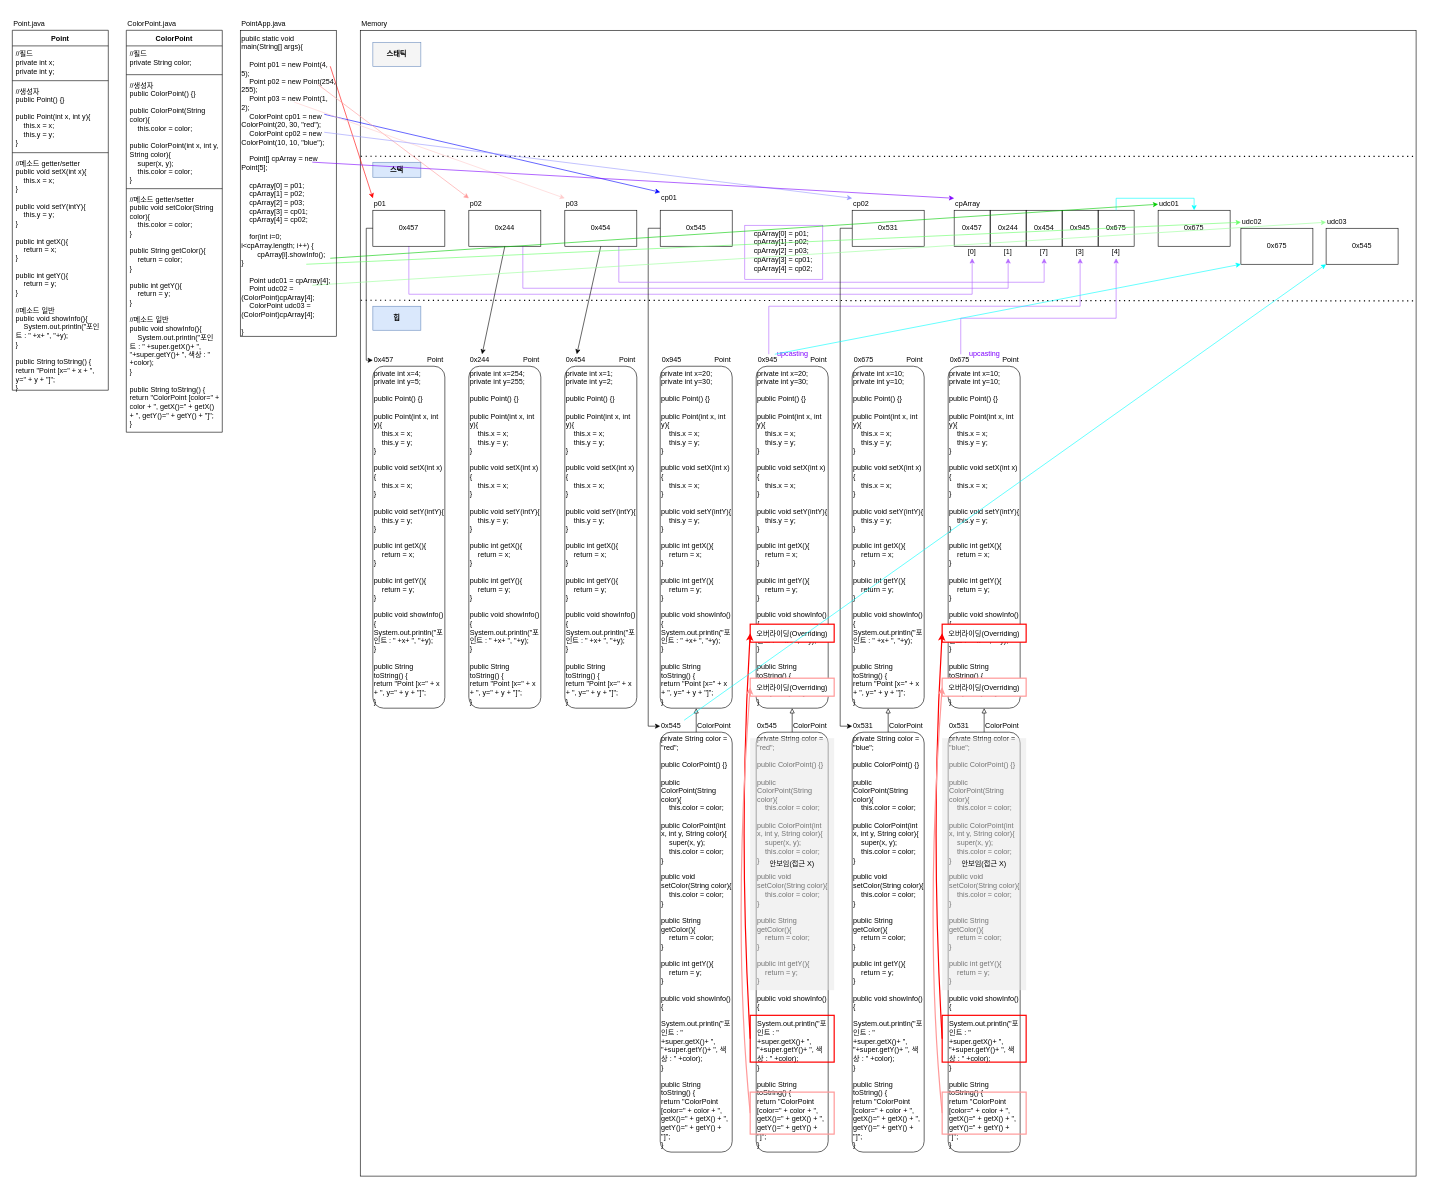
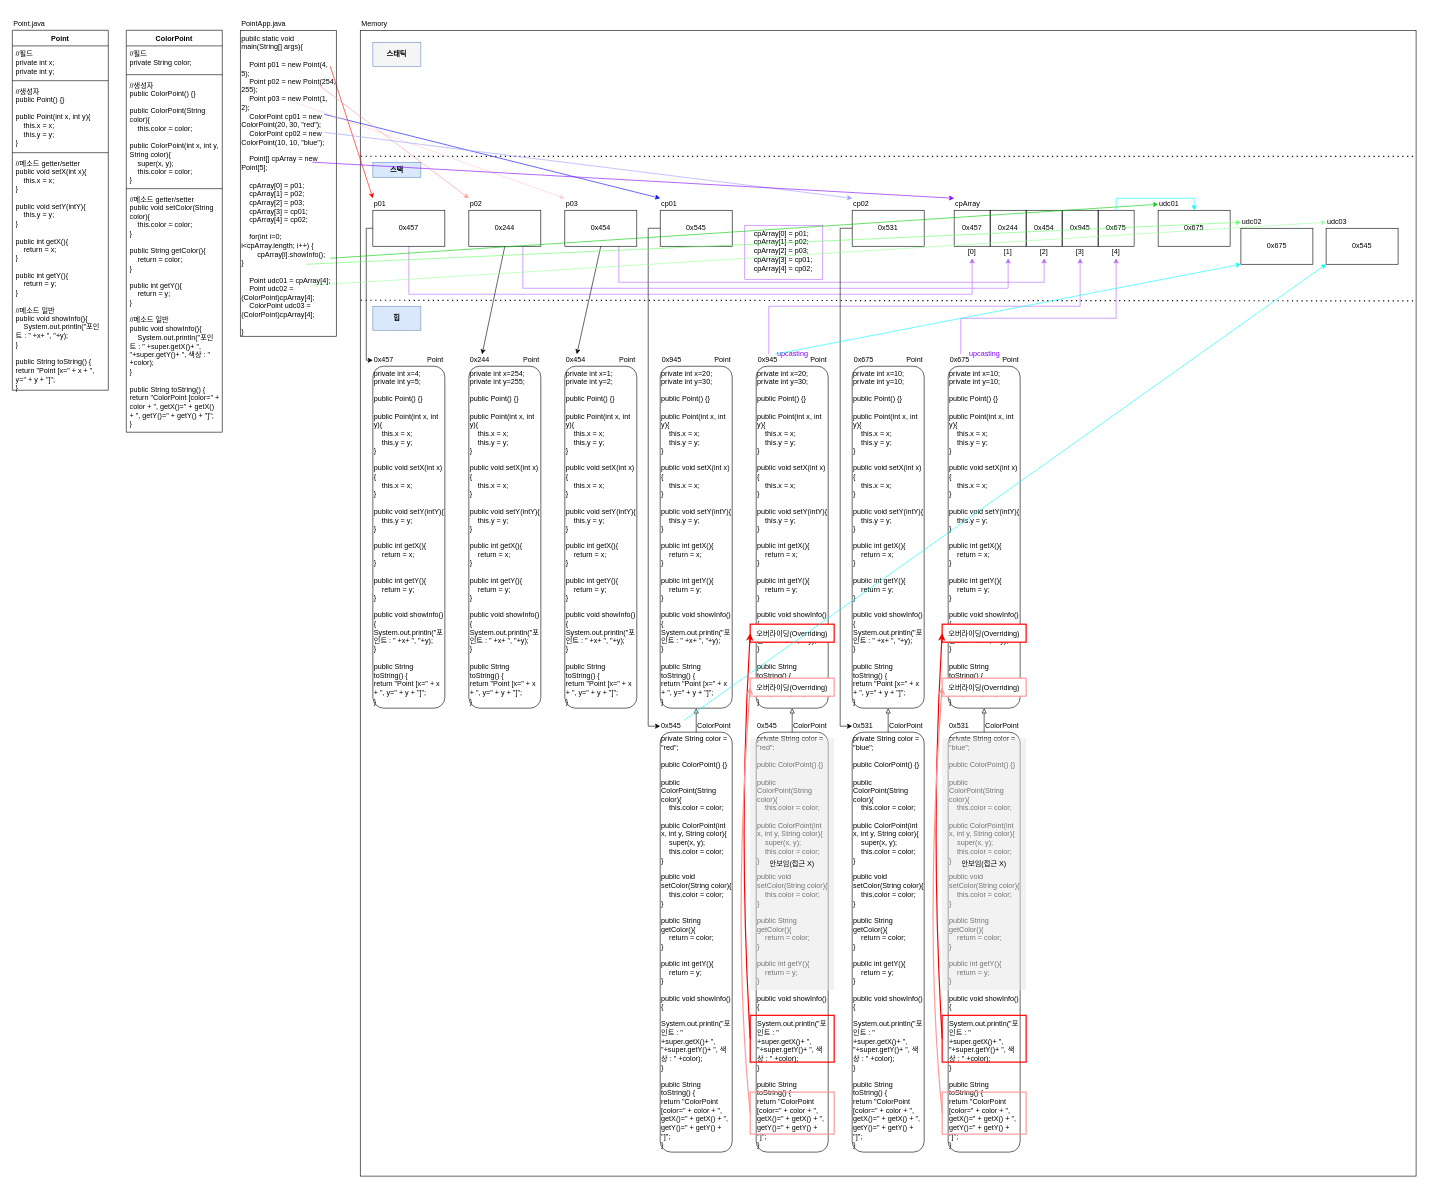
node "ColorPoint.java": removed
node "cp01": moved (672, 198) -> (672, 204)
node "[7]": label "[7]" -> "[2]"
